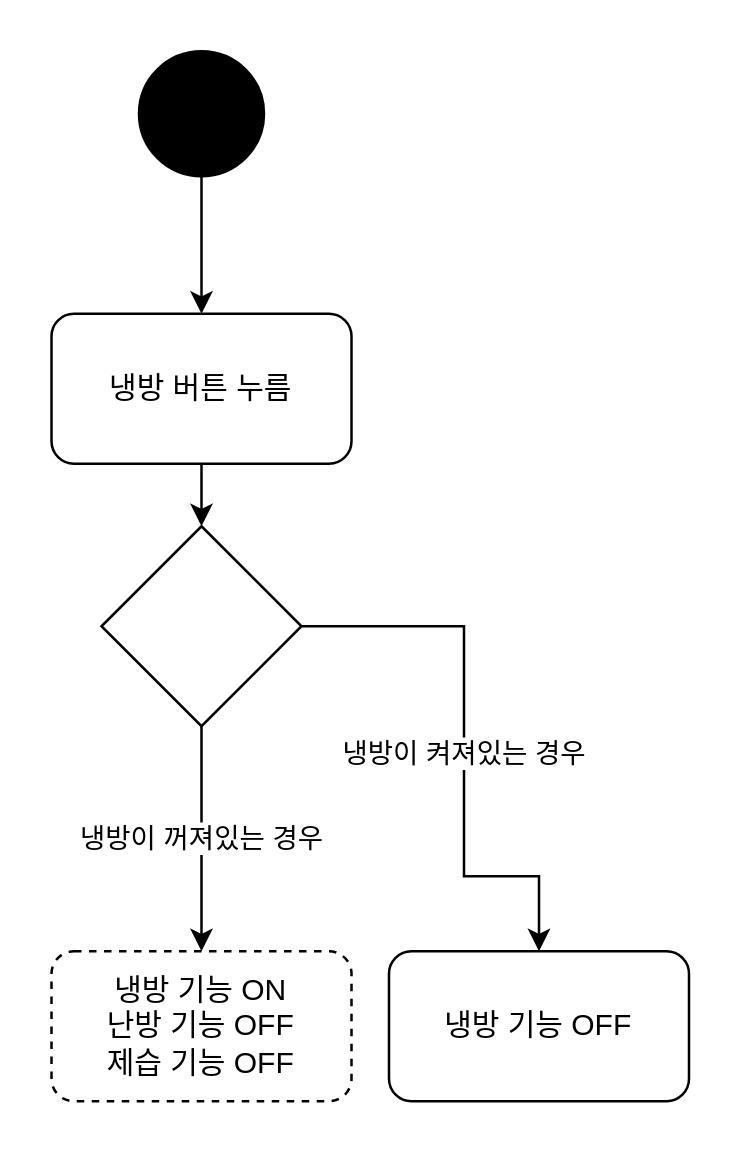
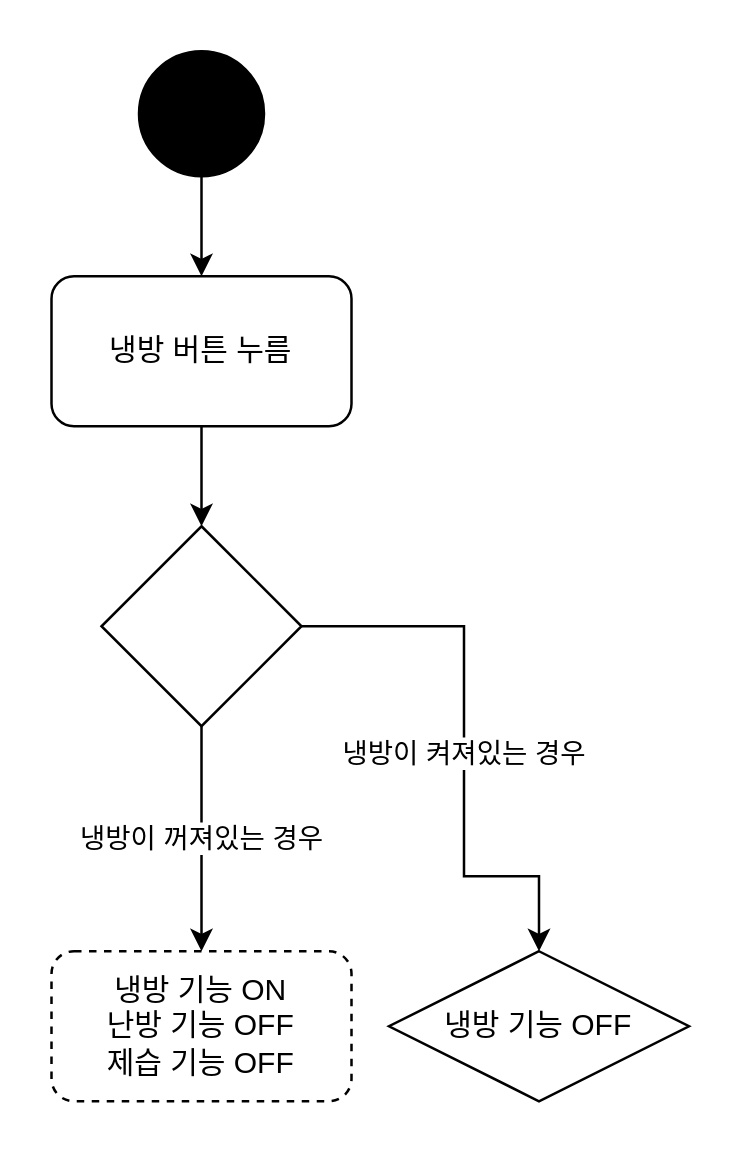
node "냉방 버튼 누름": moved (201, 389) -> (201, 351)
node "냉방 기능 OFF": shape rounded rectangle -> diamond
